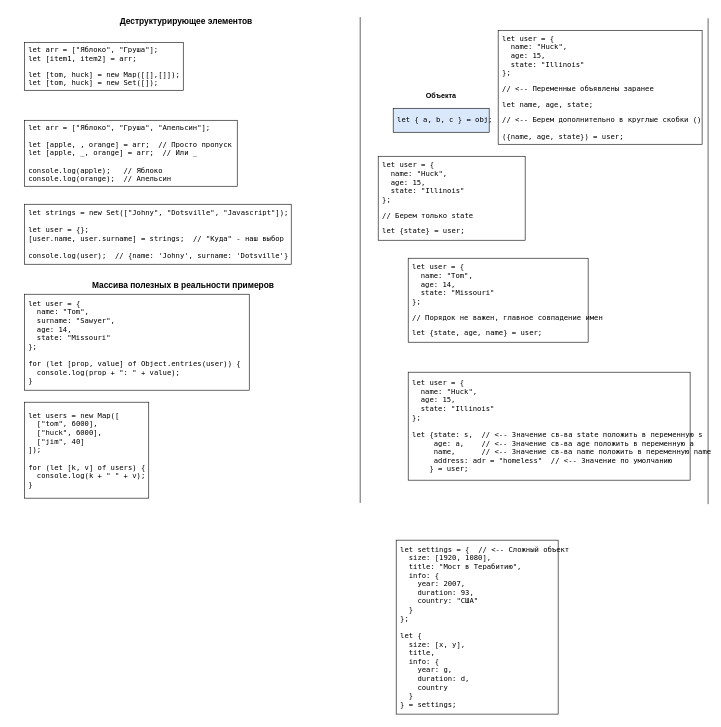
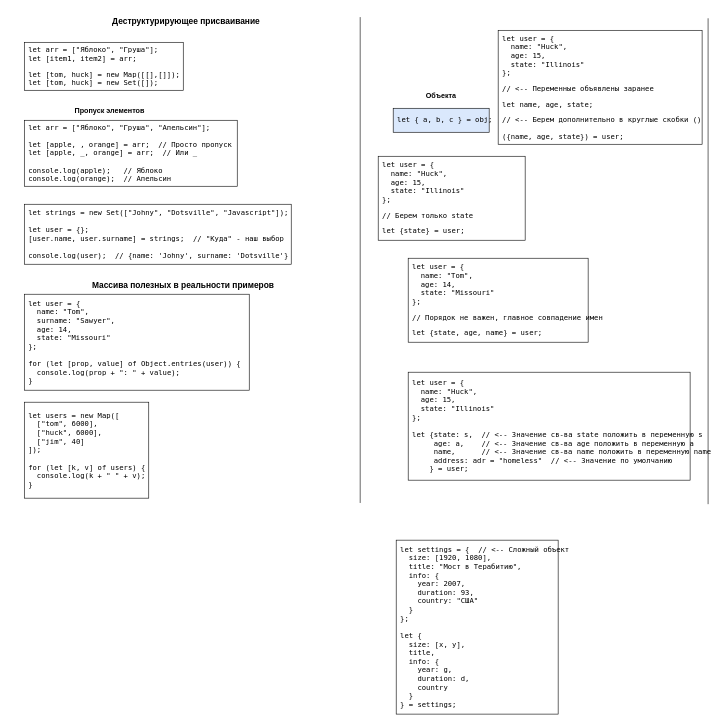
node "Деструктурирующее элементов": label "Деструктурирующее элементов" -> "Деструктурирующее присваивание"
node "Пропуск элементов": added
